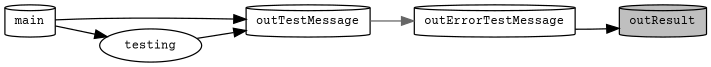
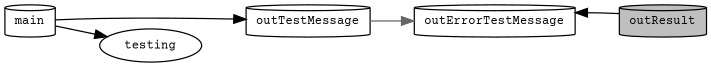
edge "outErrorTestMessage" -> "outResult": reversed
edge "testing" -> "outTestMessage": removed
